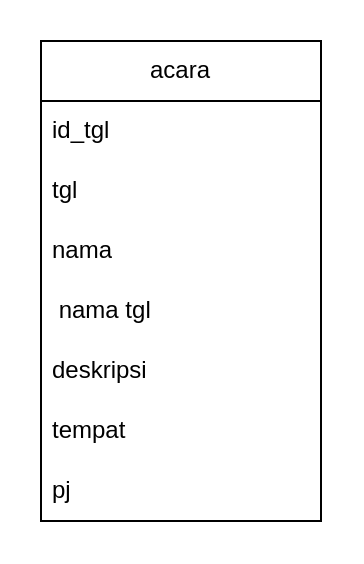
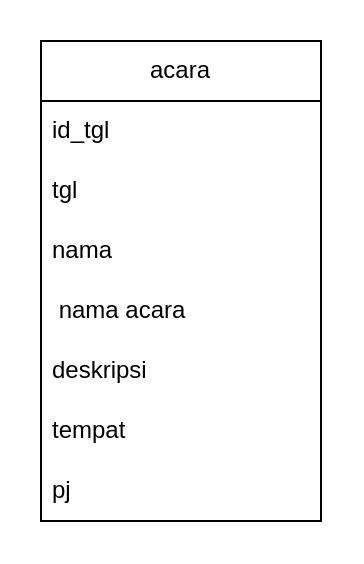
node "nama tgl": label "nama tgl" -> "nama acara"
